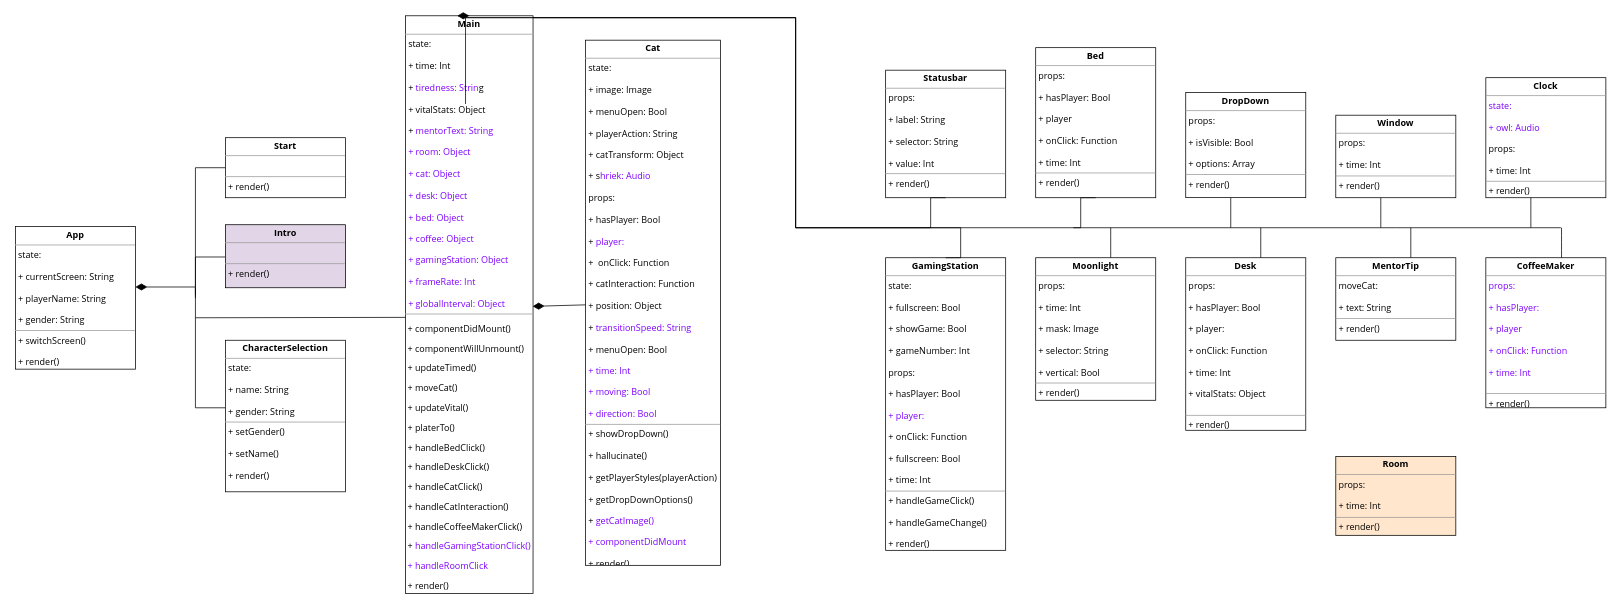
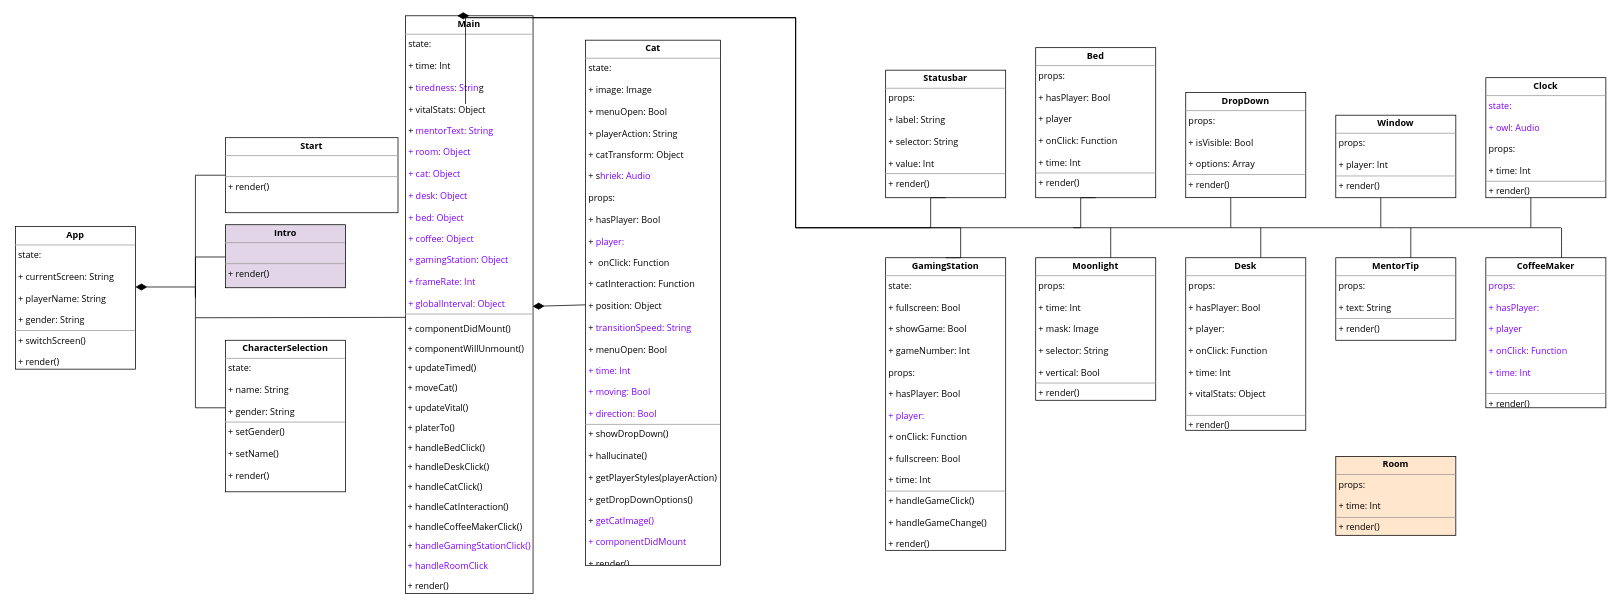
node "Window props: + time: Int + render()": label "Window props: + time: Int + render()" -> "Window props: + player: Int + render()"
node "Start + render()": size 120x60 -> 173x75
node "MentorTip moveCat: + text: String + render()": label "MentorTip moveCat: + text: String + render()" -> "MentorTip props: + text: String + render()"
